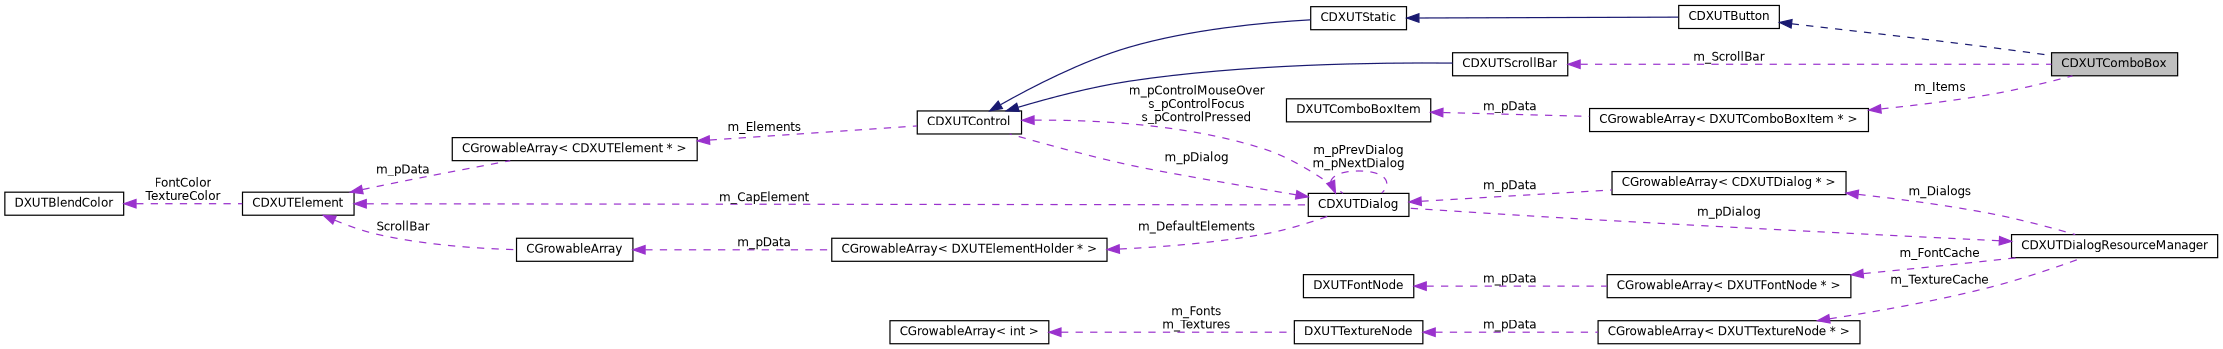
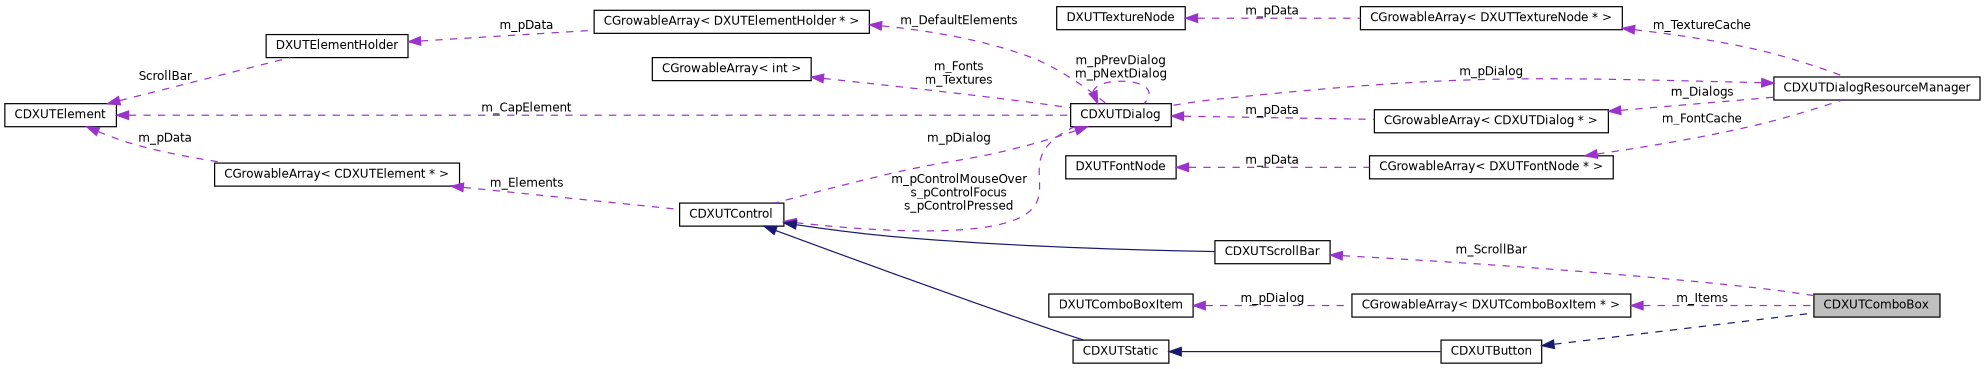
edge "CGrowableArray< DXUTComboBoxItem * >" -> "DXUTComboBoxItem": label "m_pData" -> "m_pDialog"
node "DXUTBlendColor": removed
node "CGrowableArray": label "CGrowableArray" -> "DXUTElementHolder"
edge "DXUTTextureNode" -> "CGrowableArray< int >": now "CDXUTDialog" -> "CGrowableArray< int >"
